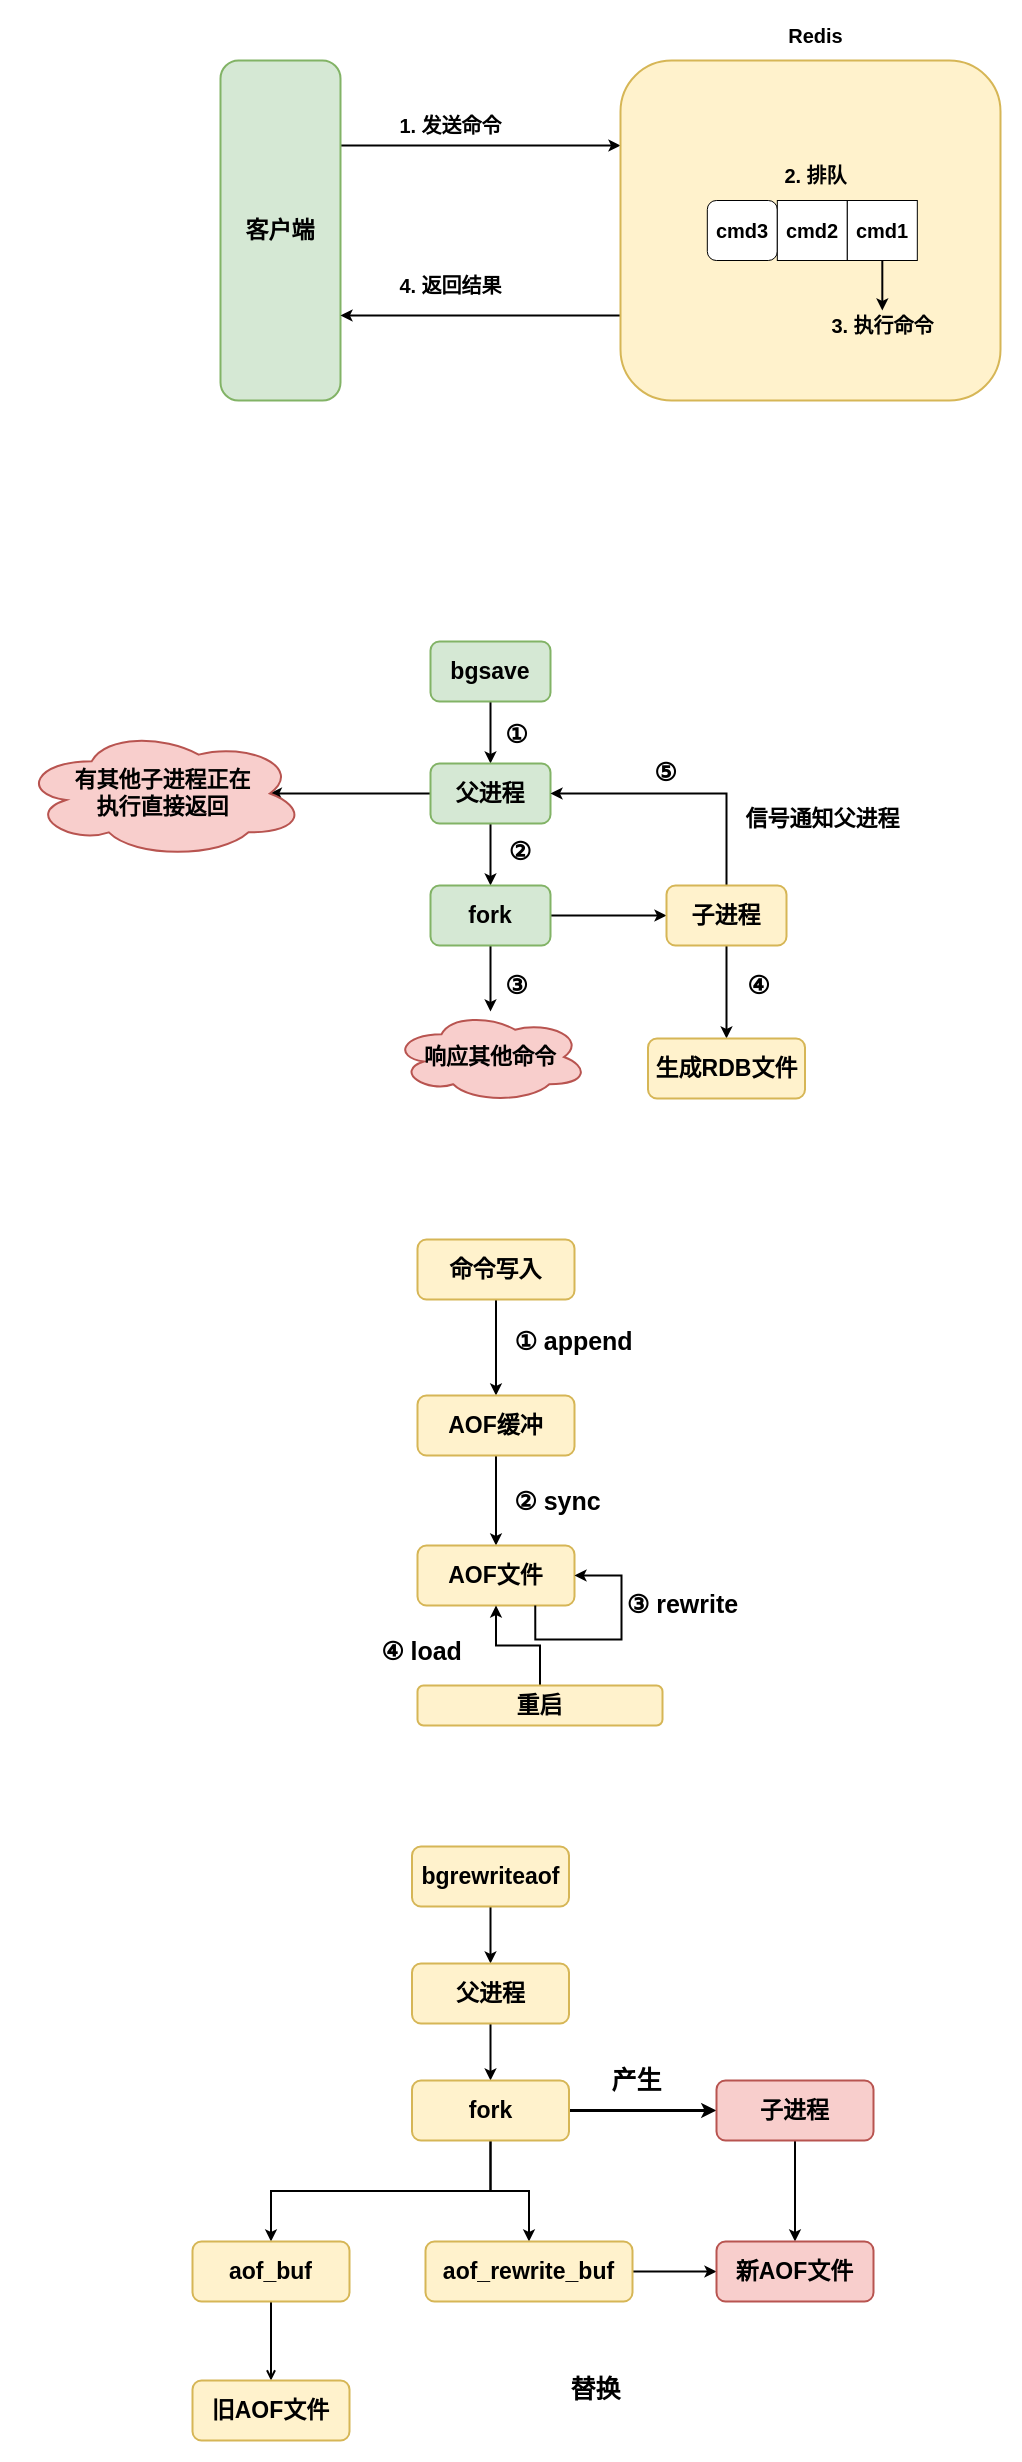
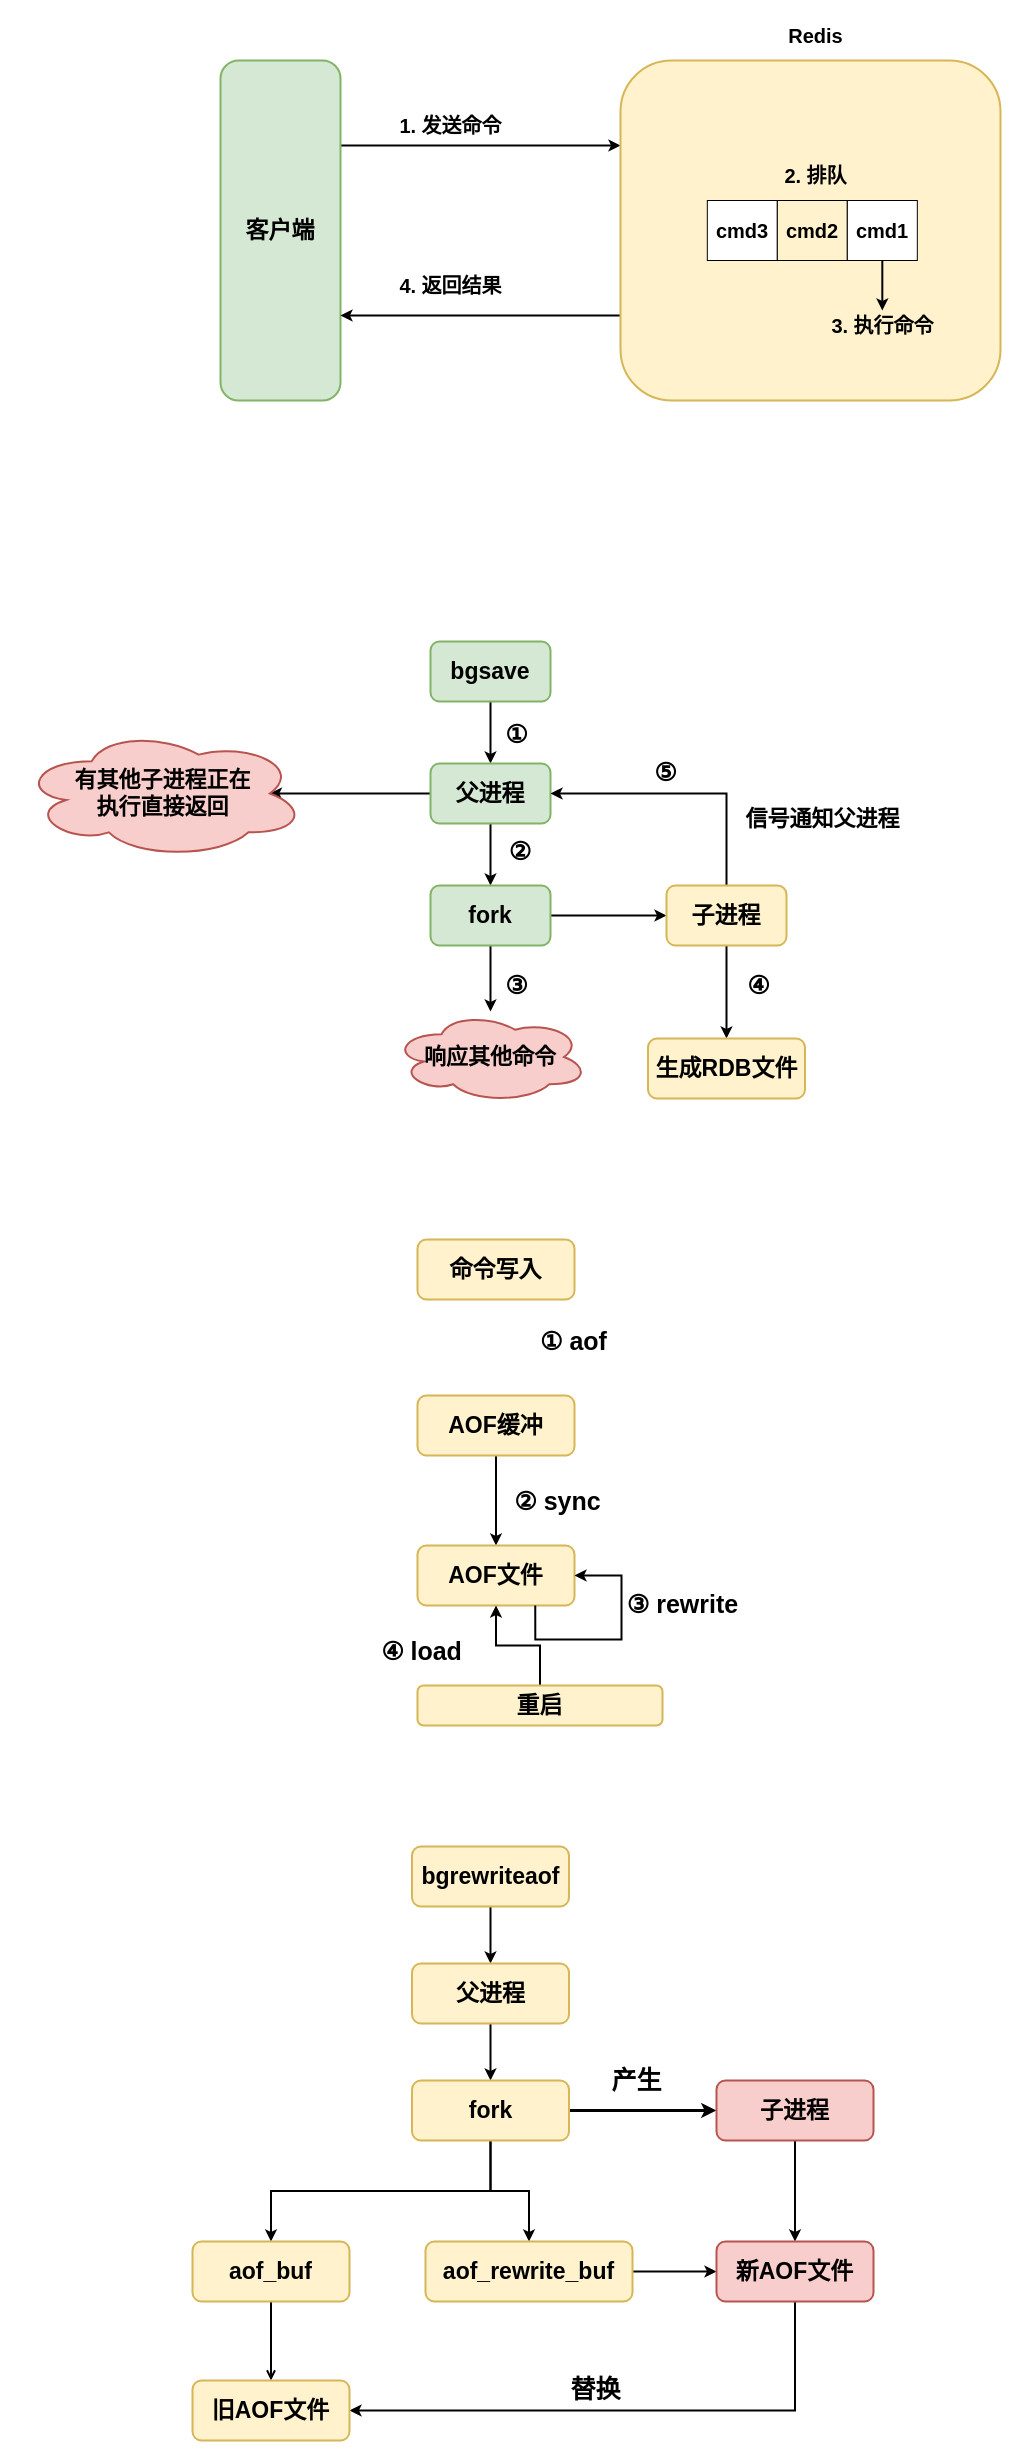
node "cmd3": shape rounded rectangle -> rectangle
node "cmd2": fillcolor #ffffff -> #fff2cc
node "① append": label "① append" -> "① aof"
edge "命令写入" -> "AOF缓冲": removed
edge "新AOF文件" -> "旧AOF文件": added
